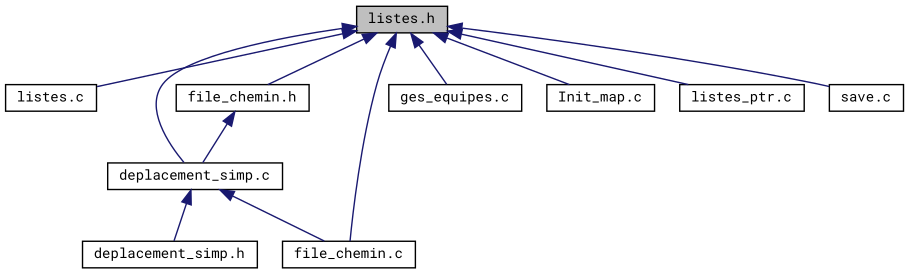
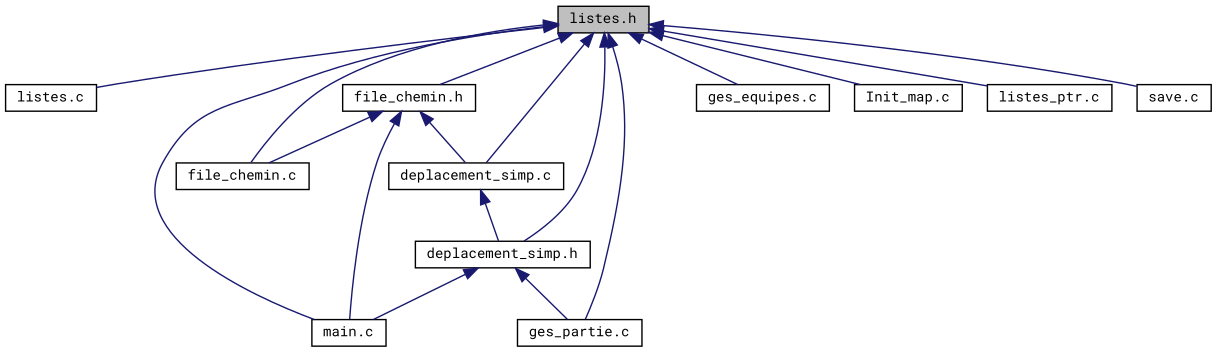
edge "deplacement_simp.h" -> "listes.h": added
edge "file_chemin.c" -> "deplacement_simp.c": now "file_chemin.c" -> "file_chemin.h"
node "main.c": added
node "ges_partie.c": added
